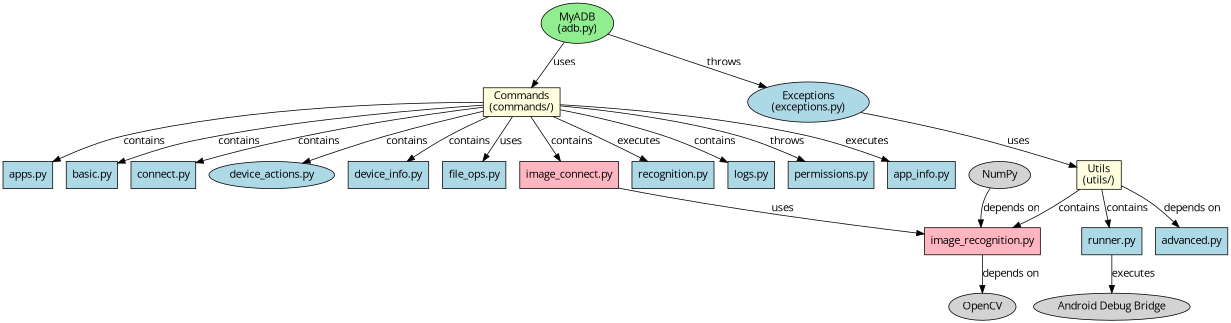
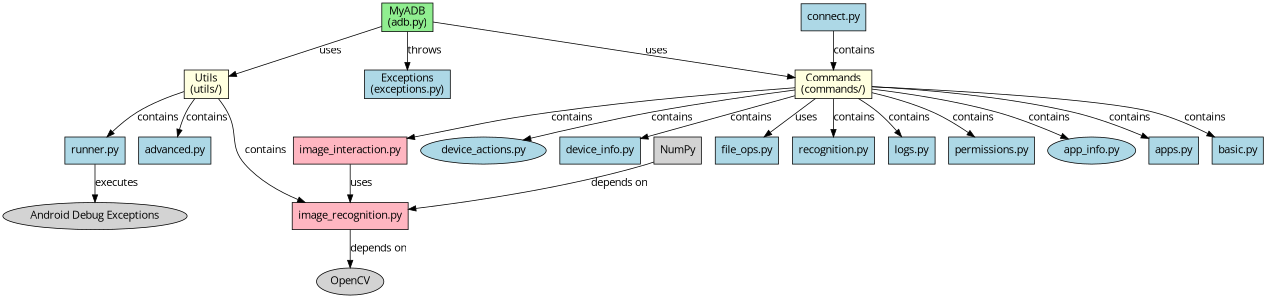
node "MyADB (adb.py)": shape ellipse -> box
node "Exceptions (exceptions.py)": shape ellipse -> box
edge "Commands (commands/)" -> "connect.py": reversed
edge "Exceptions (exceptions.py)" -> "Utils (utils/)": now "MyADB (adb.py)" -> "Utils (utils/)"
edge "Commands (commands/)" -> "recognition.py": label "executes" -> "contains"
edge "Commands (commands/)" -> "permissions.py": label "throws" -> "contains"
edge "Commands (commands/)" -> "app_info.py": label "executes" -> "contains"
node "image_connect.py": label "image_connect.py" -> "image_interaction.py"
node "app_info.py": shape box -> ellipse
node "NumPy": shape ellipse -> box
edge "Utils (utils/)" -> "advanced.py": label "depends on" -> "contains"
node "Android Debug Bridge": label "Android Debug Bridge" -> "Android Debug Exceptions"
